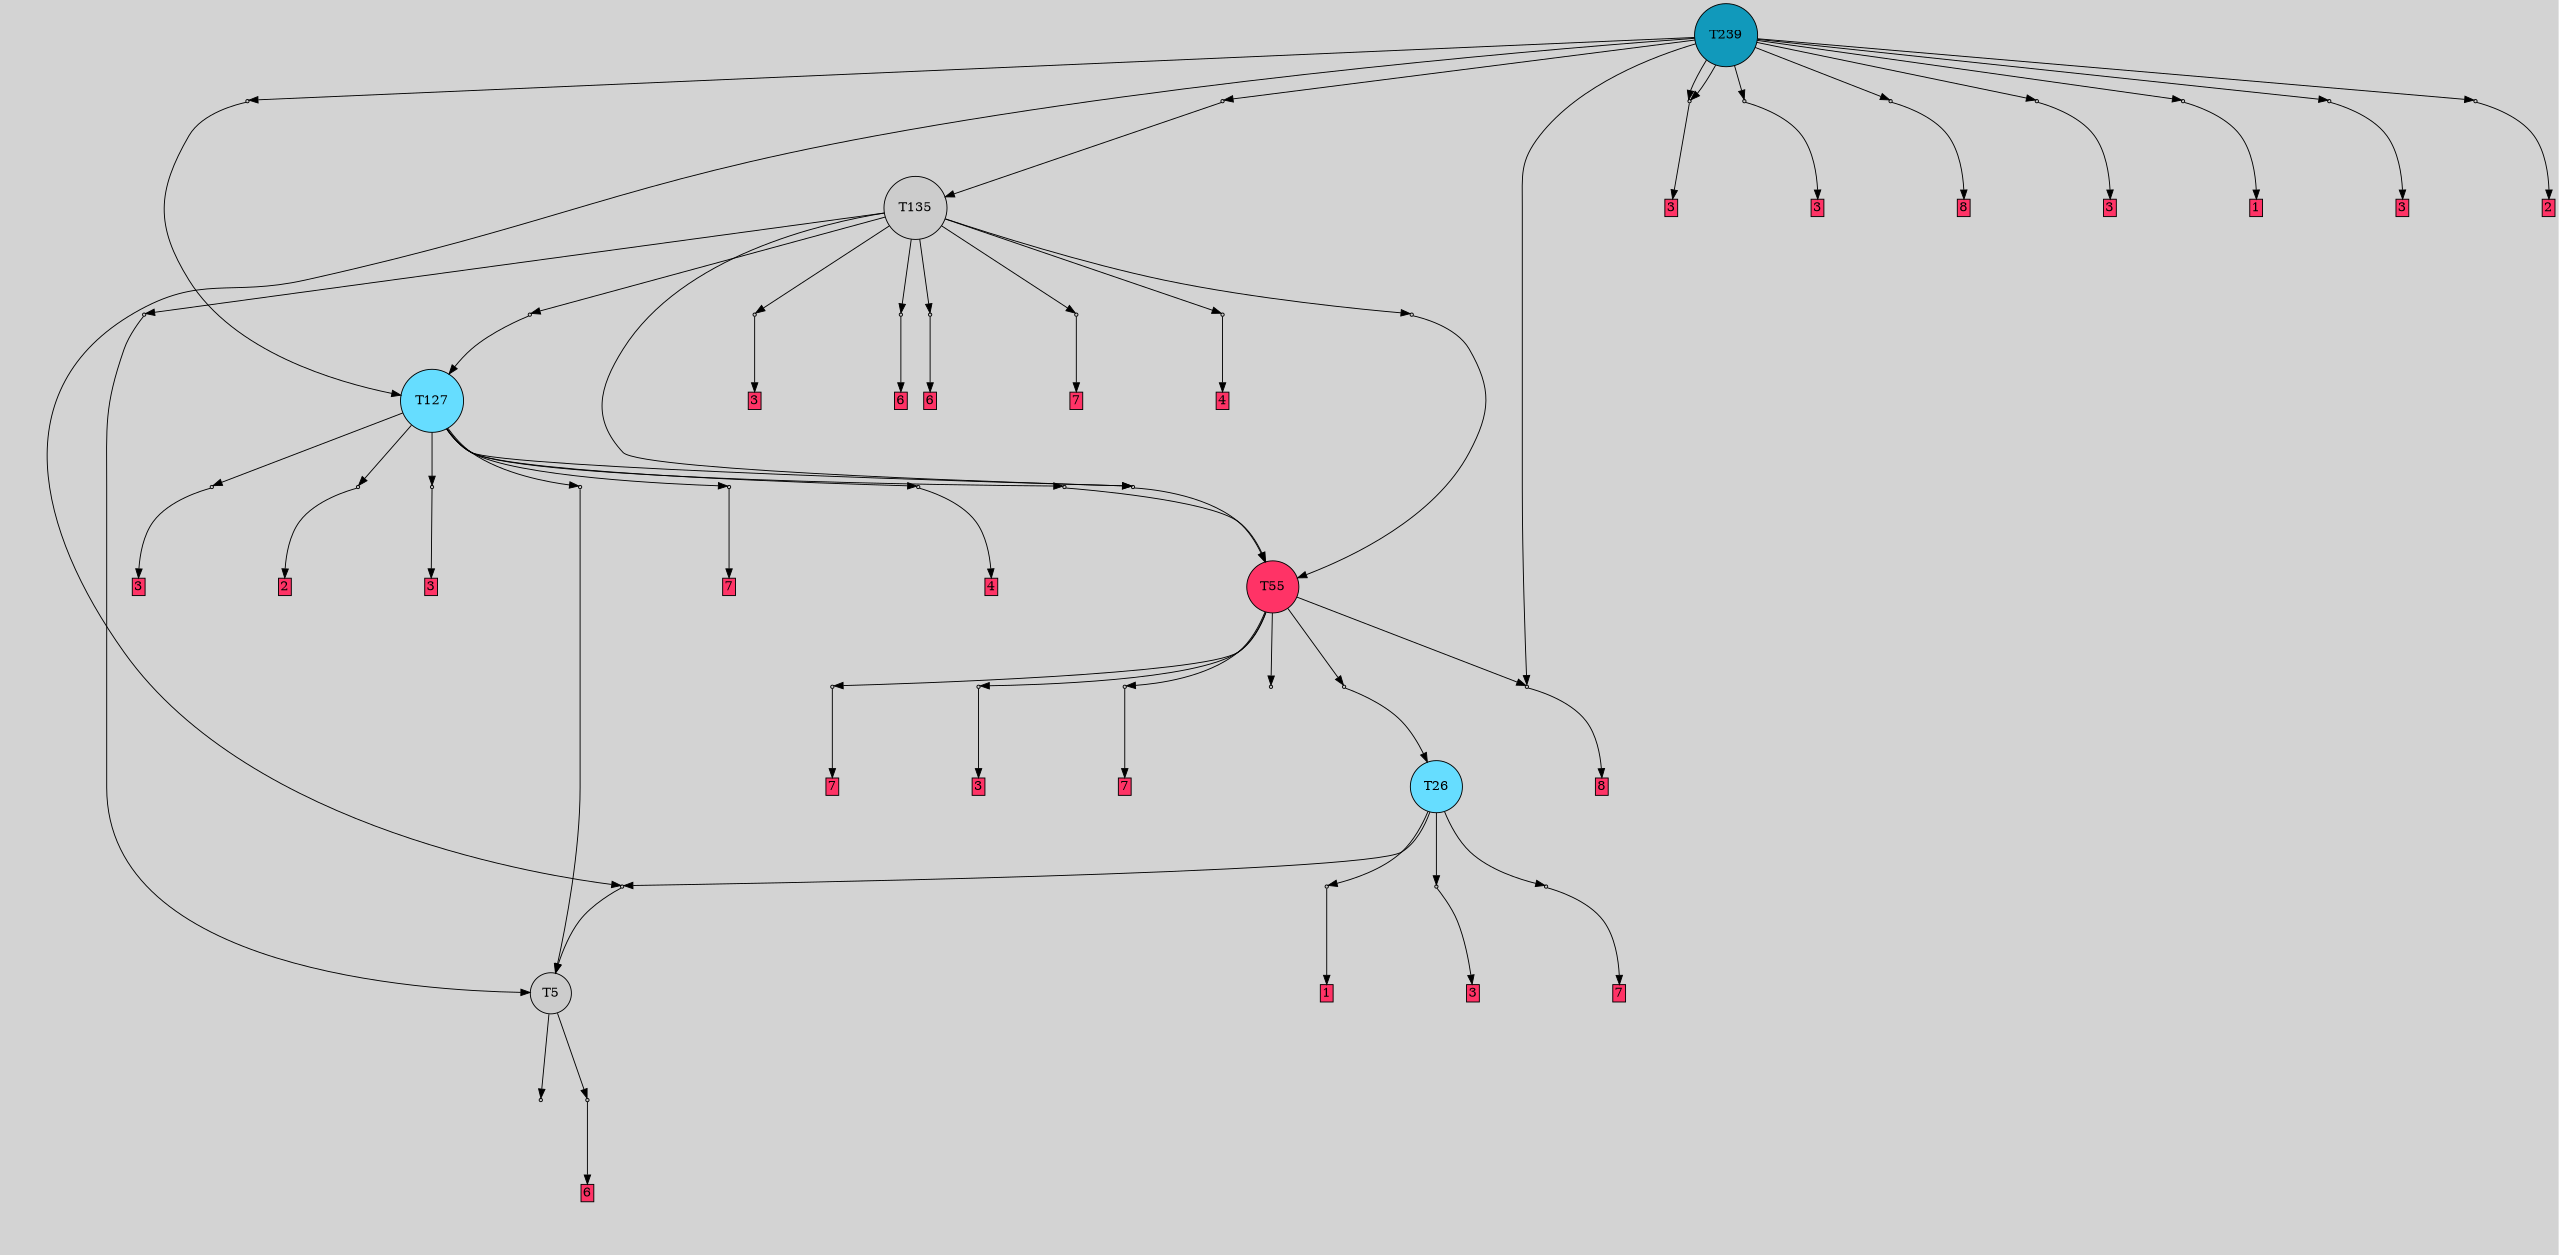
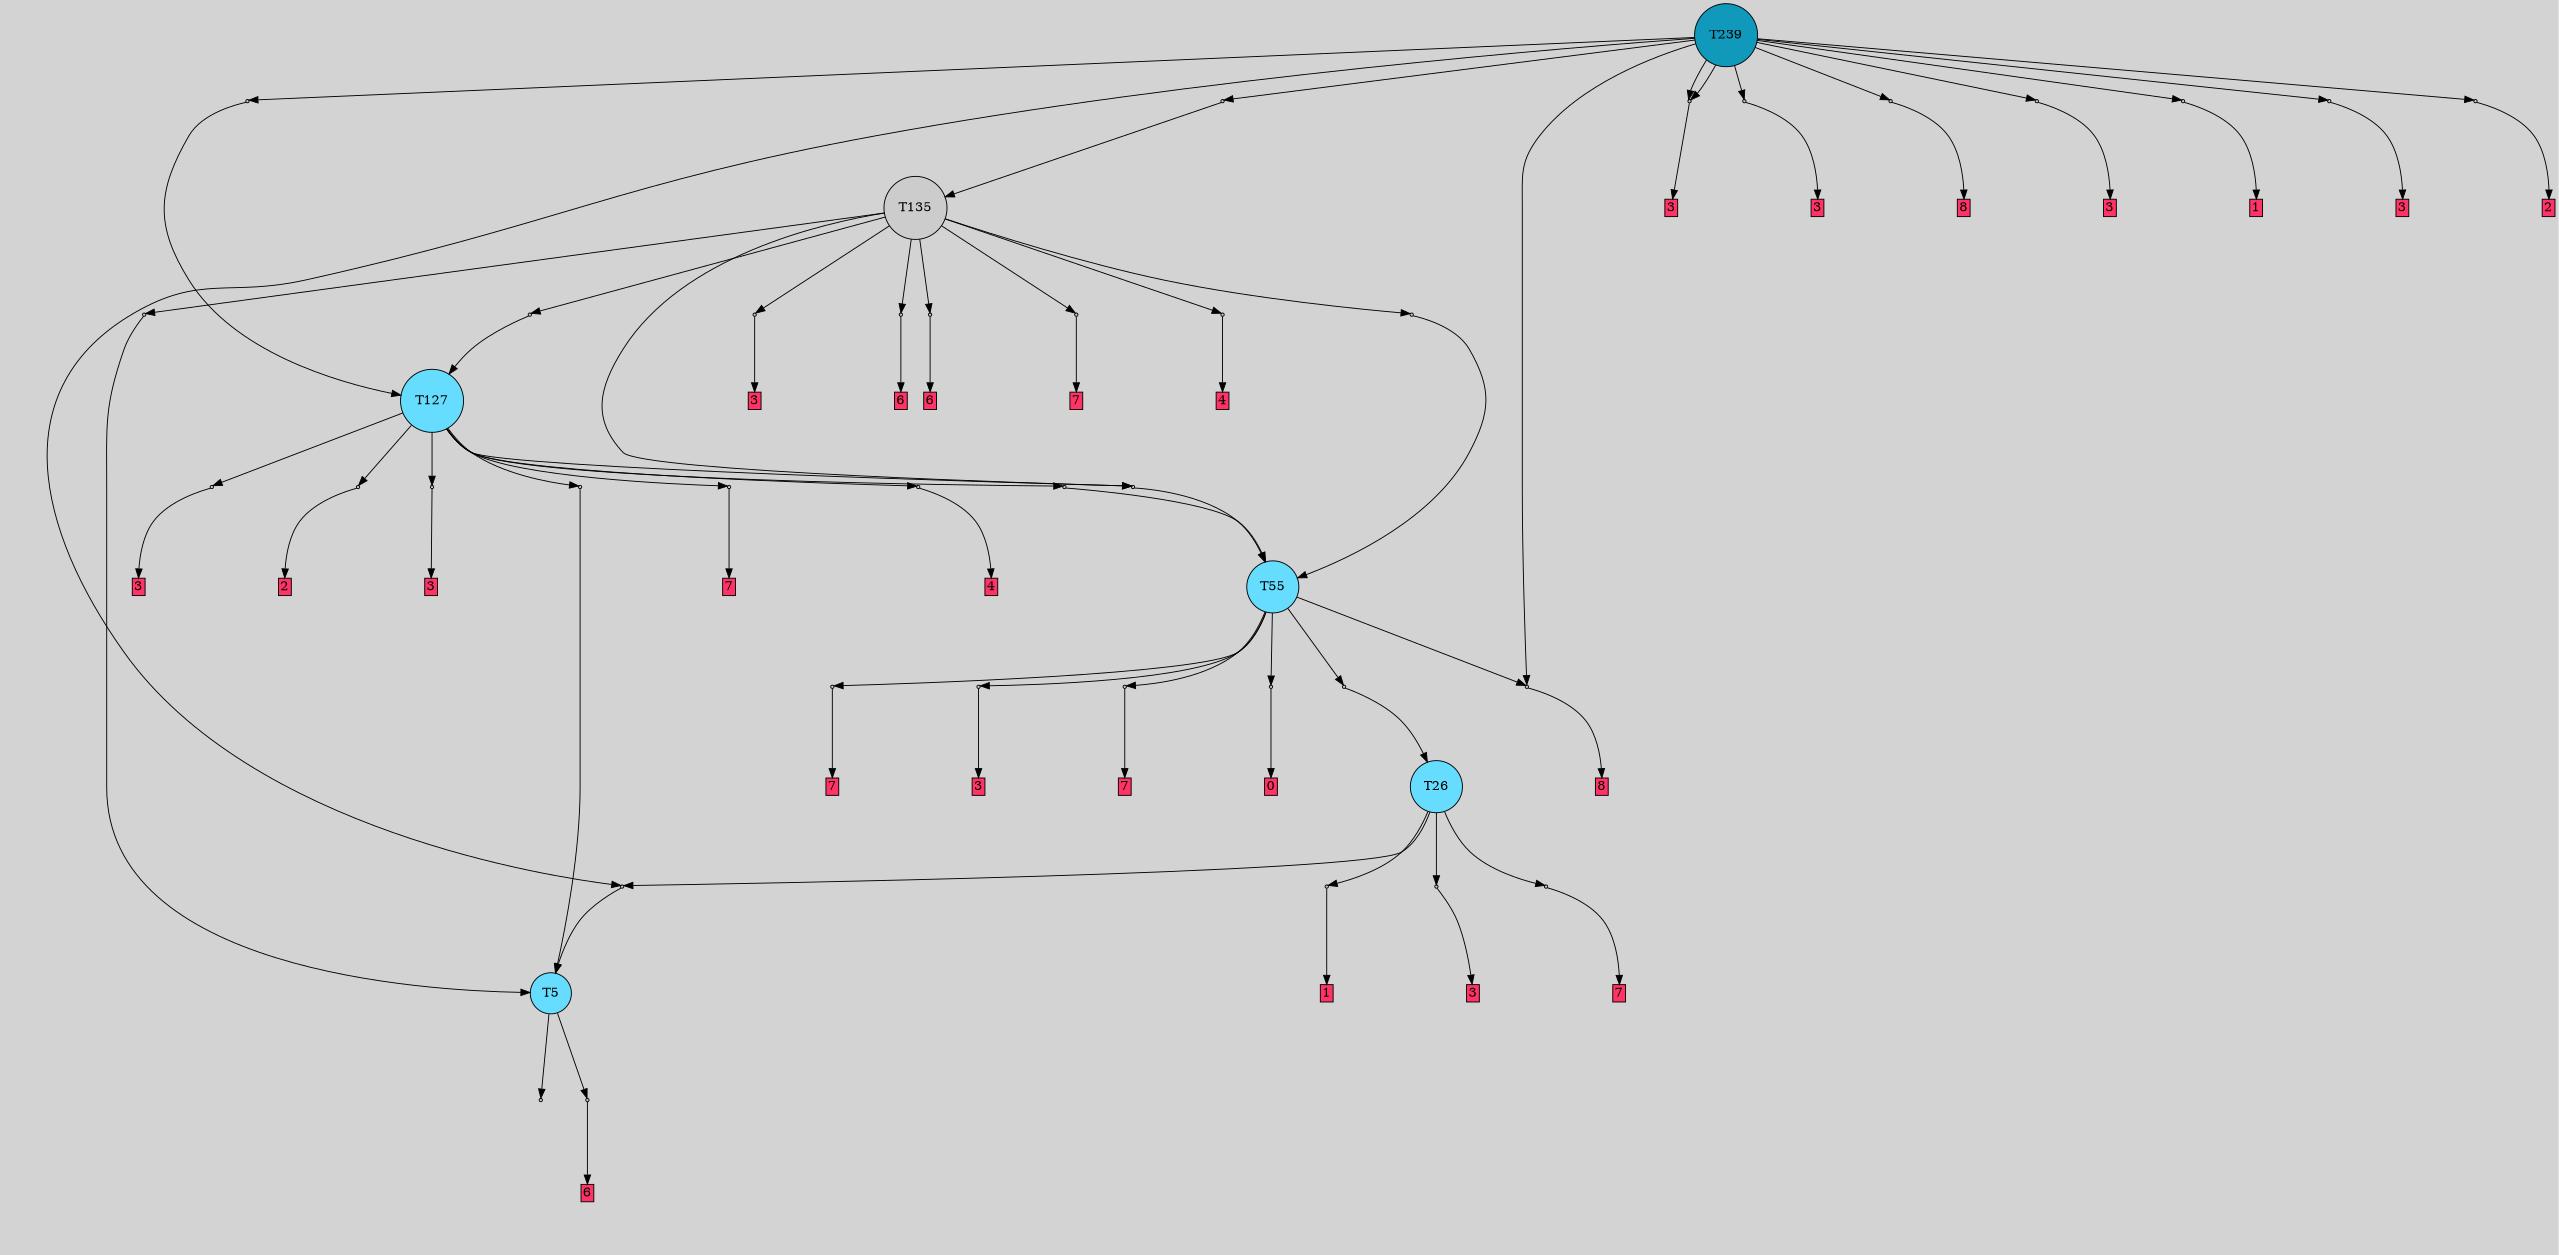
node "T55": fillcolor #ff3366 -> #66ddff
node "0": added
node "T5": fillcolor #cccccc -> #66ddff
